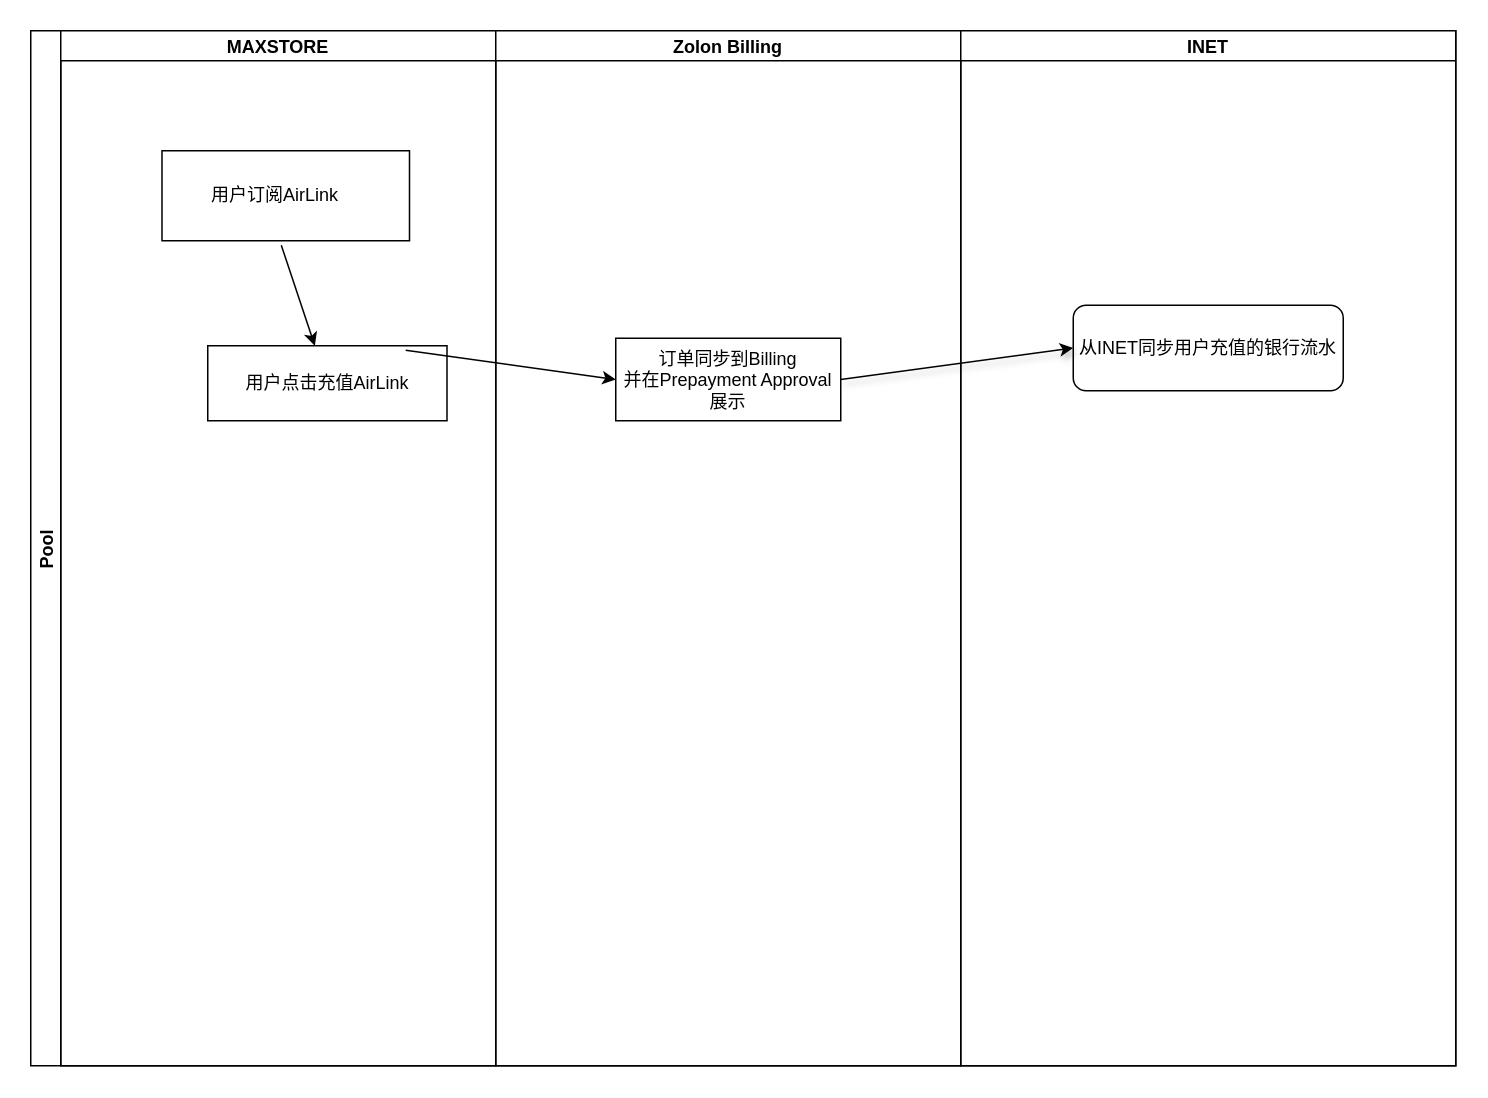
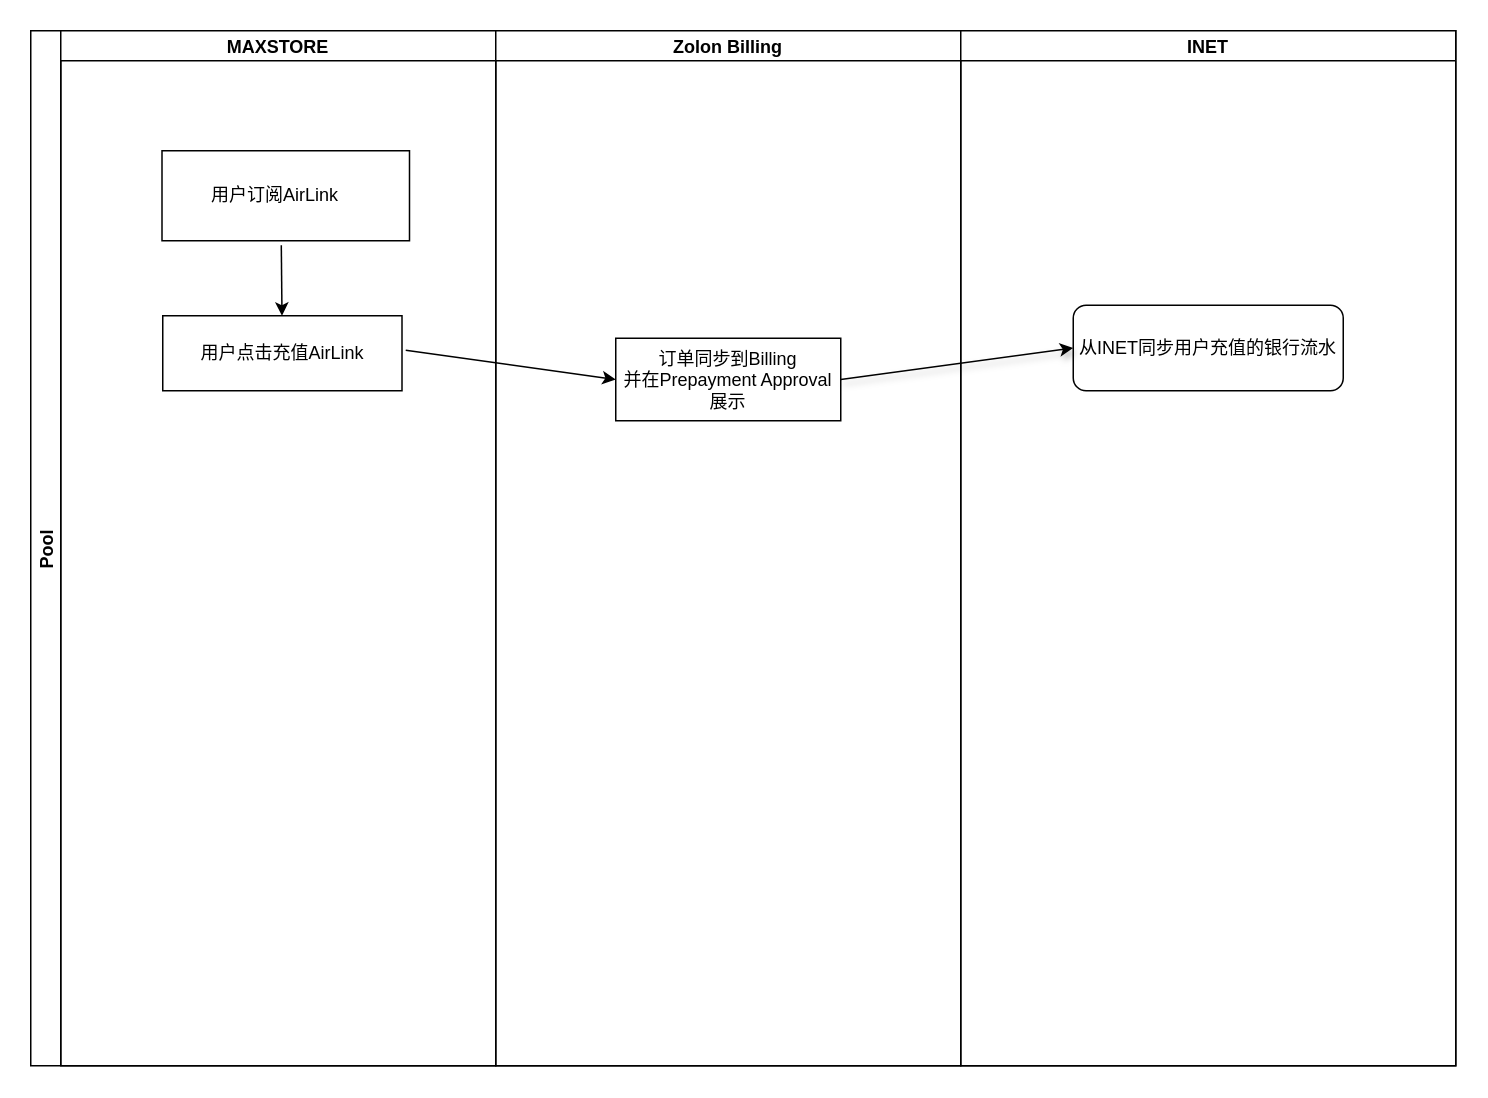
node "用户点击充值AirLink": moved (327, 383) -> (282, 353)
